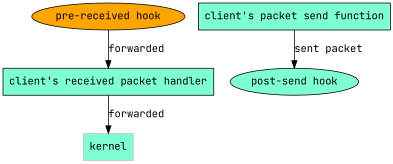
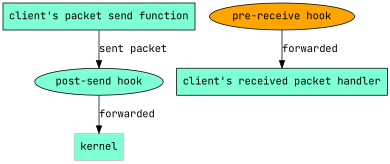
node "pre-received hook": label "pre-received hook" -> "pre-receive hook"
edge "client's received packet handler" -> "kernel": now "post-send hook" -> "kernel"
